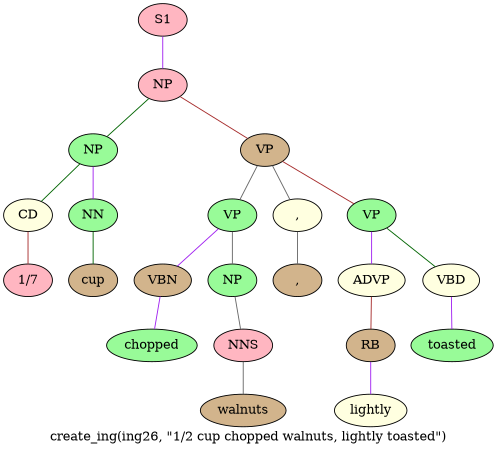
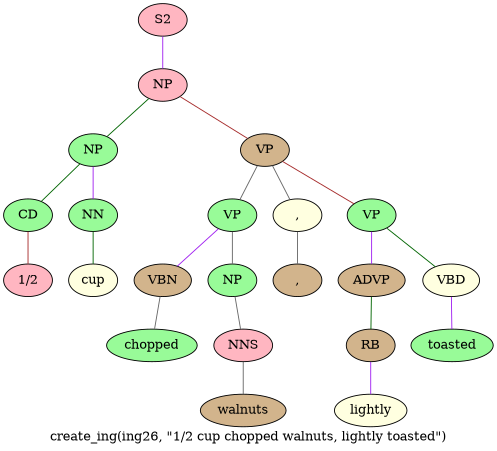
node "S1": label "S1" -> "S2"
node "CD": fillcolor lightyellow -> palegreen
node "1/7": label "1/7" -> "1/2"
node "cup": fillcolor tan -> lightyellow
node "ADVP": fillcolor lightyellow -> tan
edge "VBN" -- "chopped": color purple -> gray40
edge "ADVP" -- "RB": color brown -> darkgreen
